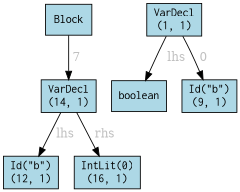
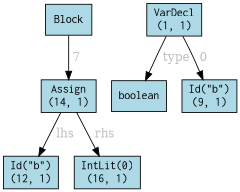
edge "VarDecl (1, 1)" -> "boolean": label " lhs" -> " type"
node "VarDecl (14, 1)": label "VarDecl (14, 1)" -> "Assign (14, 1)"
